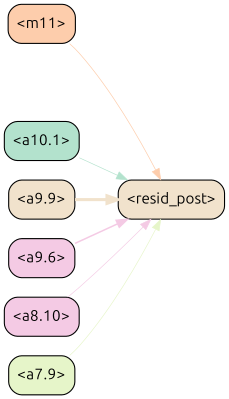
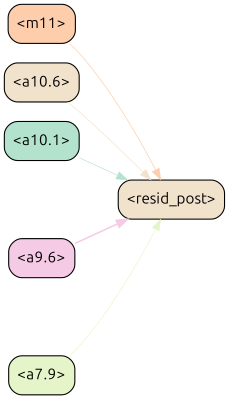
node "<a10.6>": added
node "<a9.9>": removed
node "<a8.10>": removed
